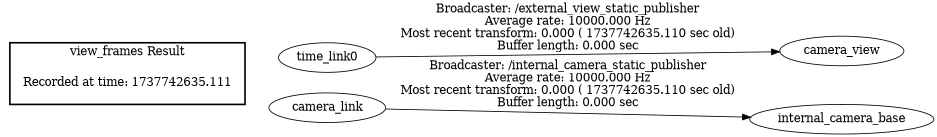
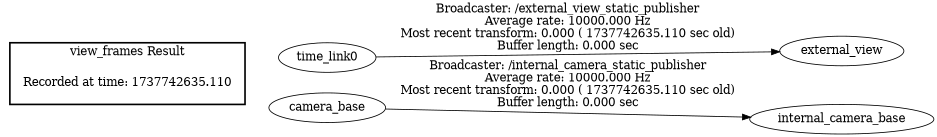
node "camera_view": label "camera_view" -> "external_view"
node "Recorded at time: 1737742635.111": label "Recorded at time: 1737742635.111" -> "Recorded at time: 1737742635.110"
node "camera_link": label "camera_link" -> "camera_base"
